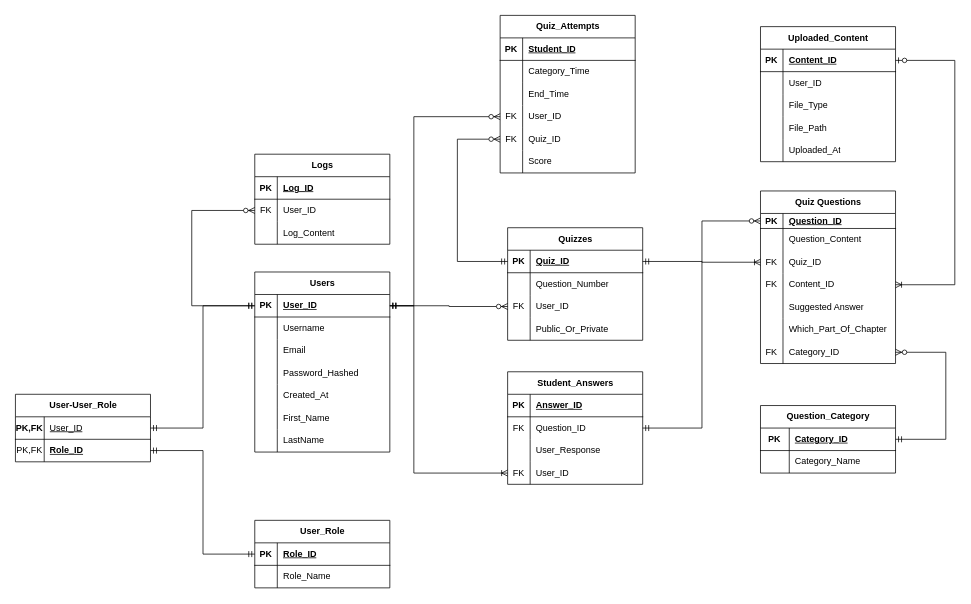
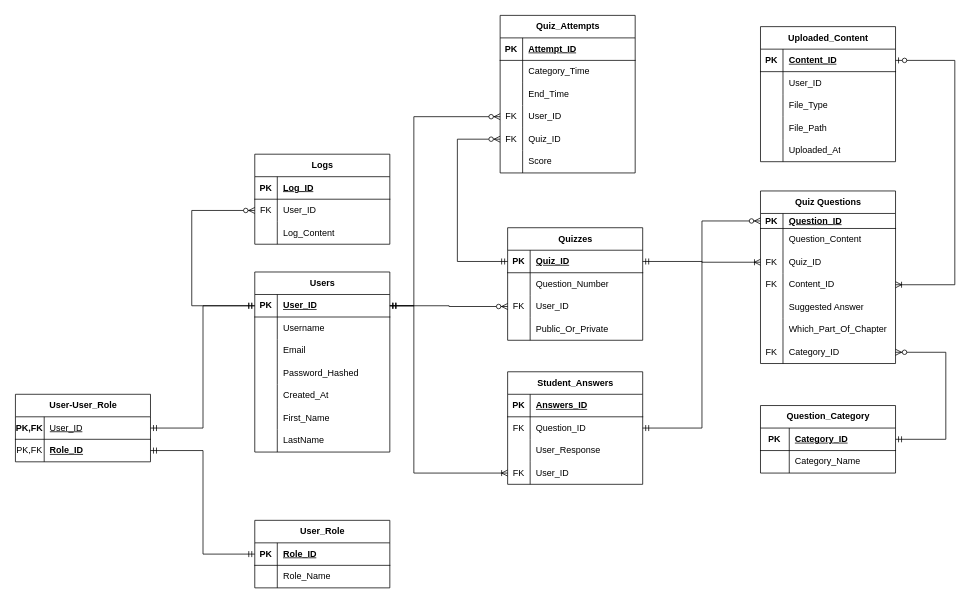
node "Student_ID": label "Student_ID" -> "Attempt_ID"
node "Answer_ID": label "Answer_ID" -> "Answers_ID"
